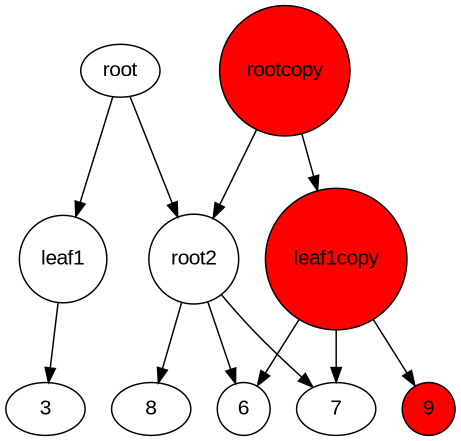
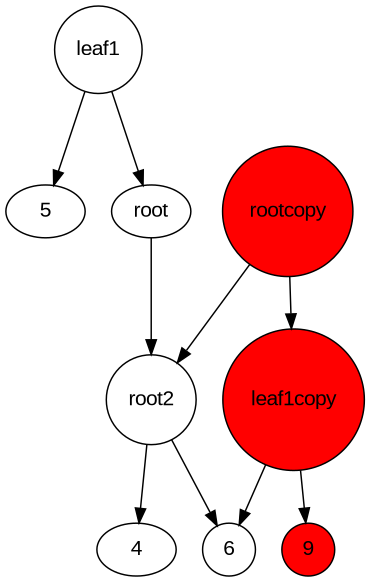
edge "root" -> "leaf1": reversed
node "3": label "3" -> "5"
node "8": label "8" -> "4"
node "7": removed
